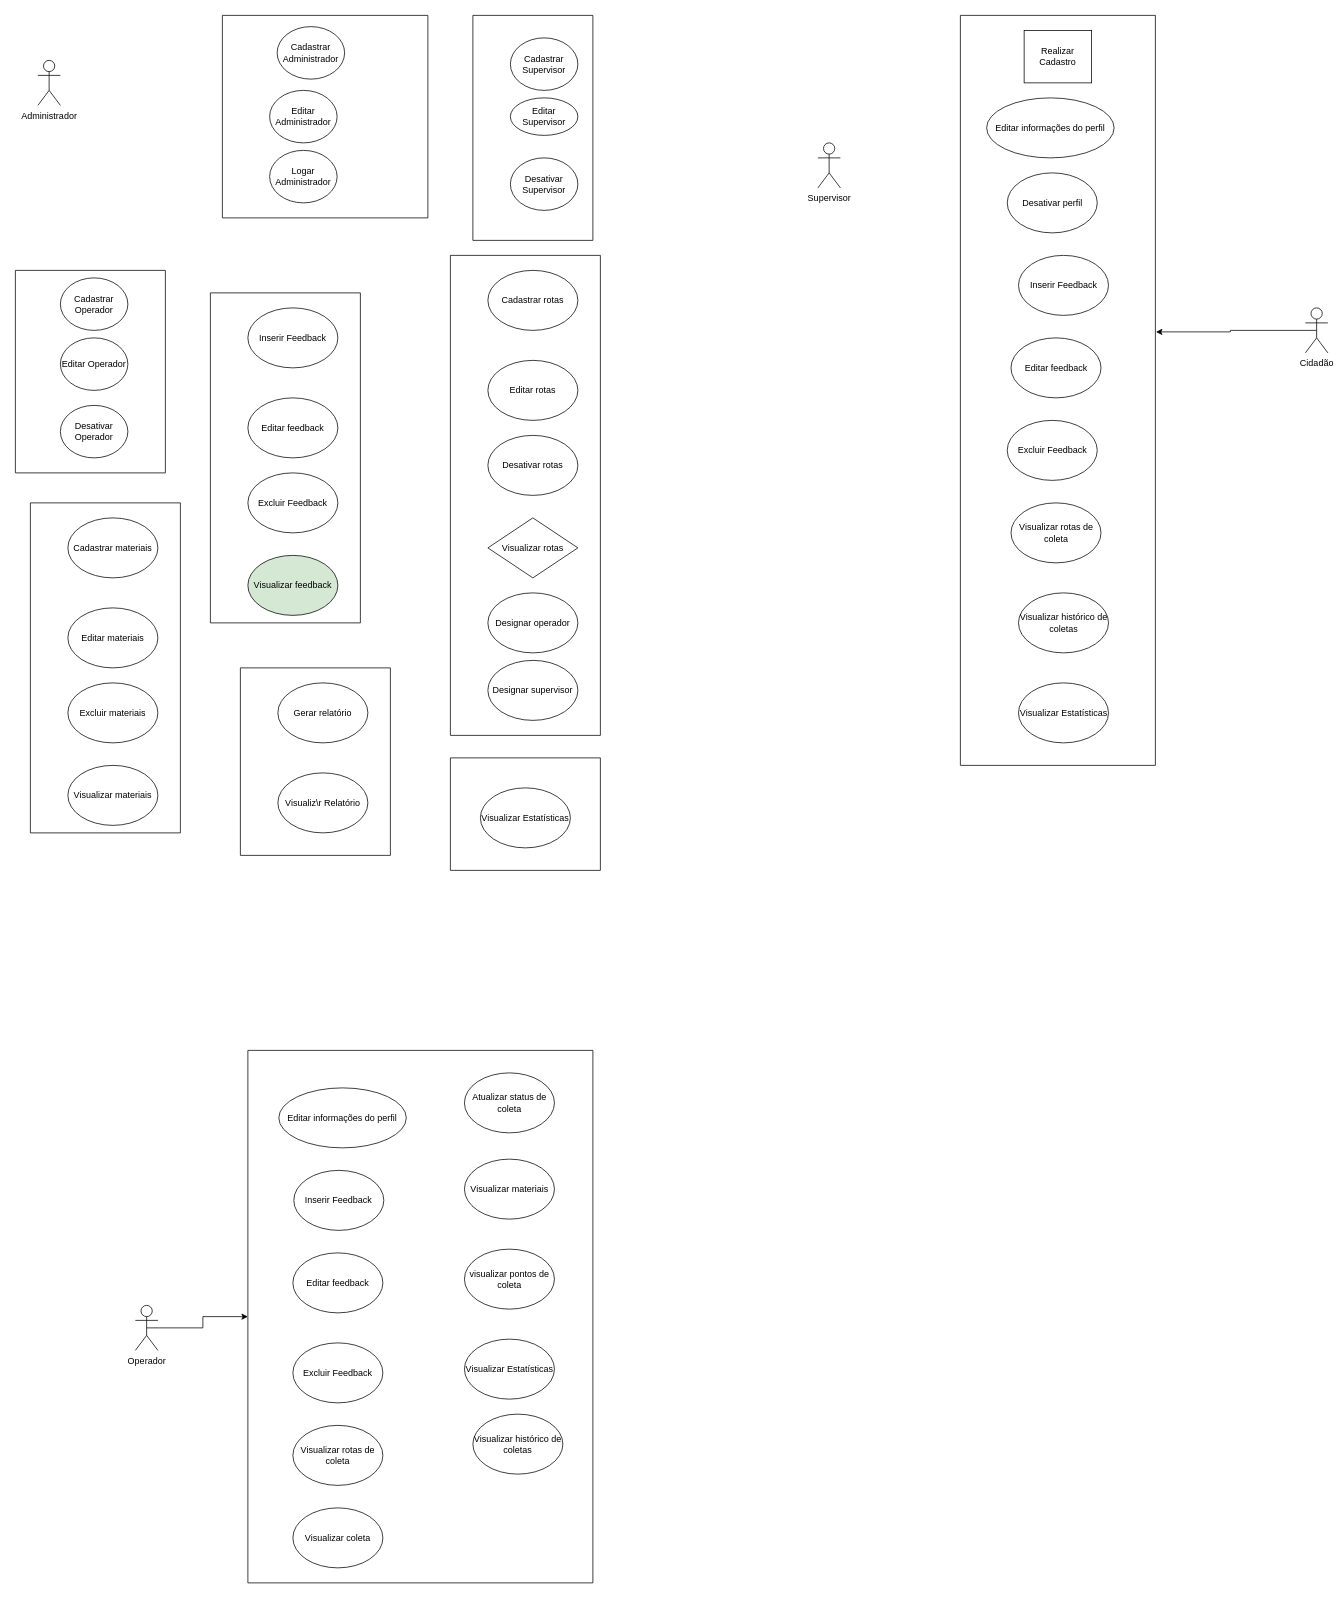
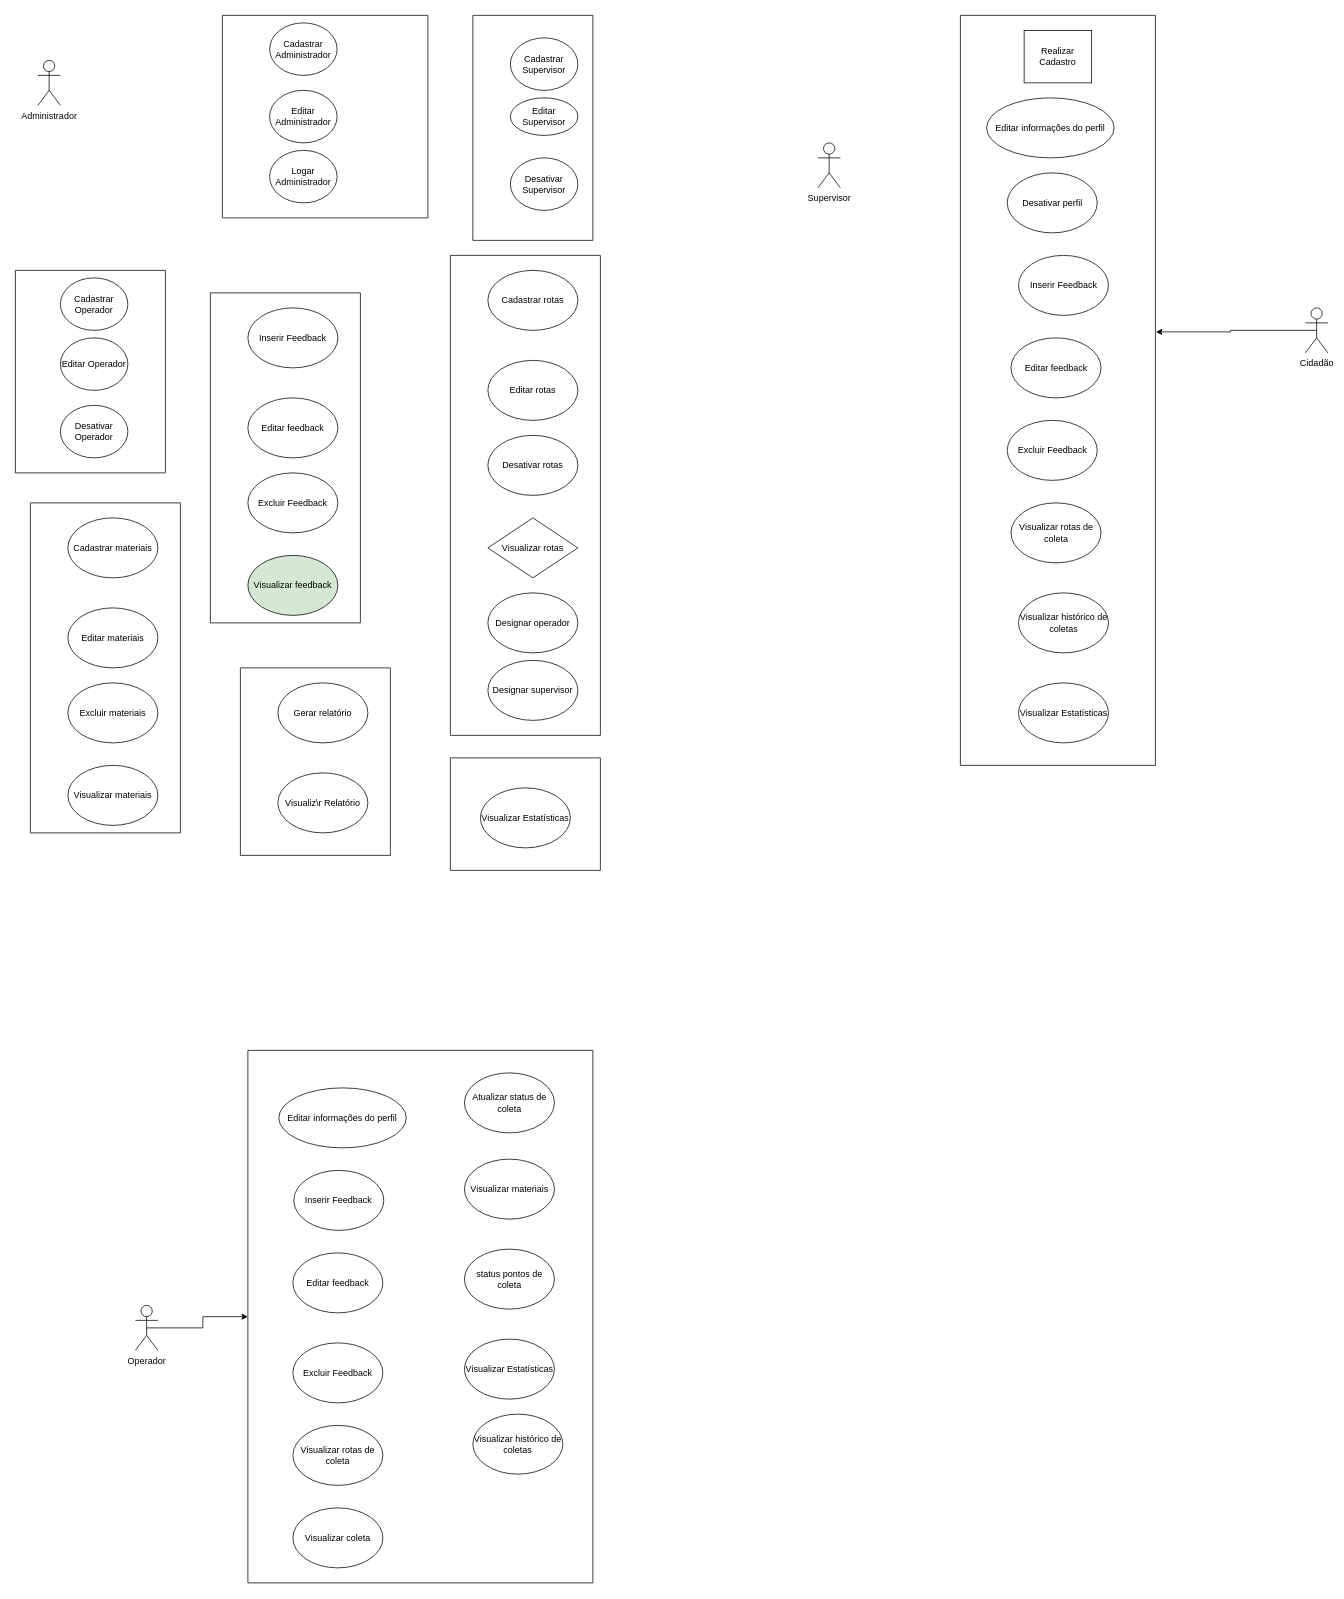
node "Cadastrar Administrador": moved (311, 53) -> (303, 49)
node "visualizar pontos de coleta": label "visualizar pontos de coleta" -> "status pontos de coleta"
